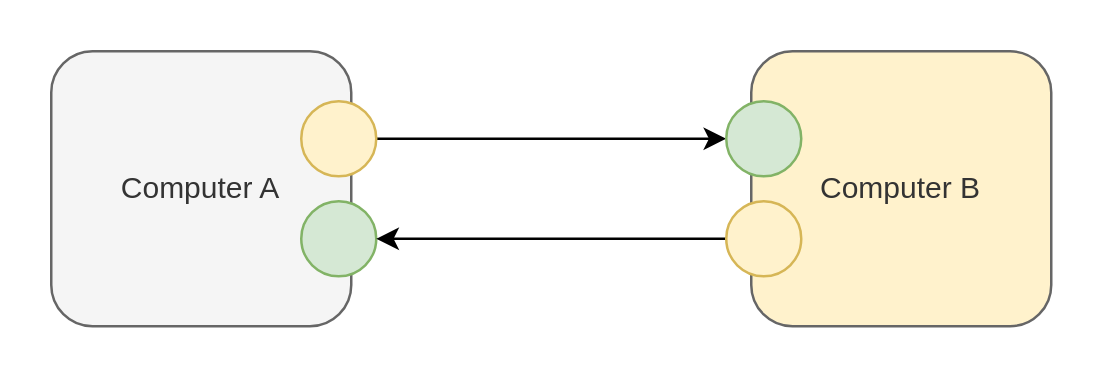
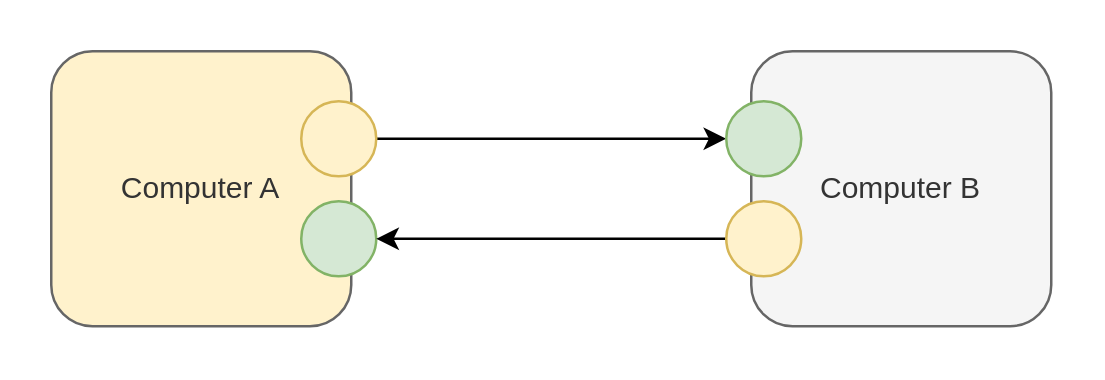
node "Computer A": fillcolor #f5f5f5 -> #fff2cc
node "Computer B": fillcolor #fff2cc -> #f5f5f5
